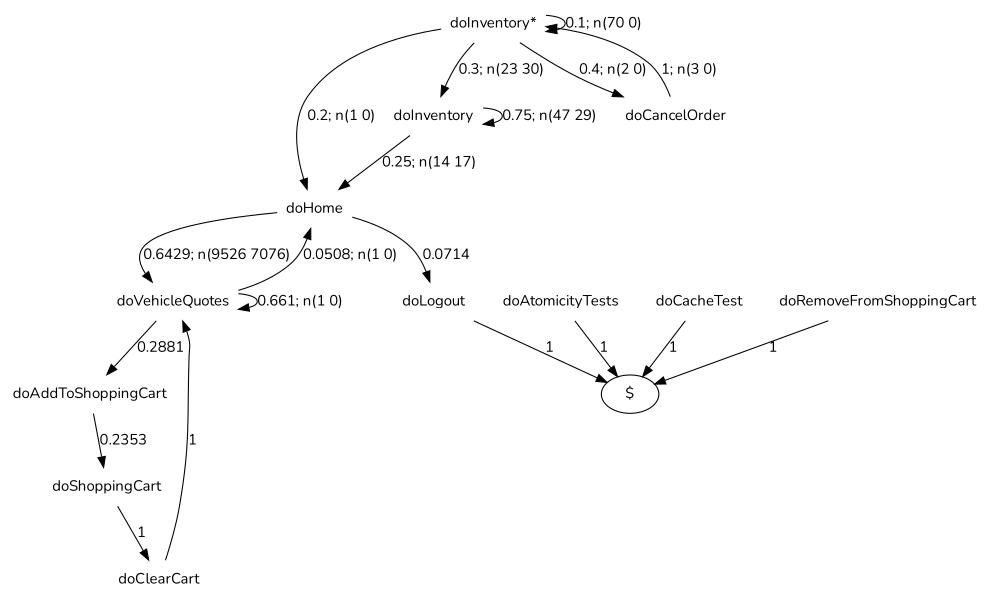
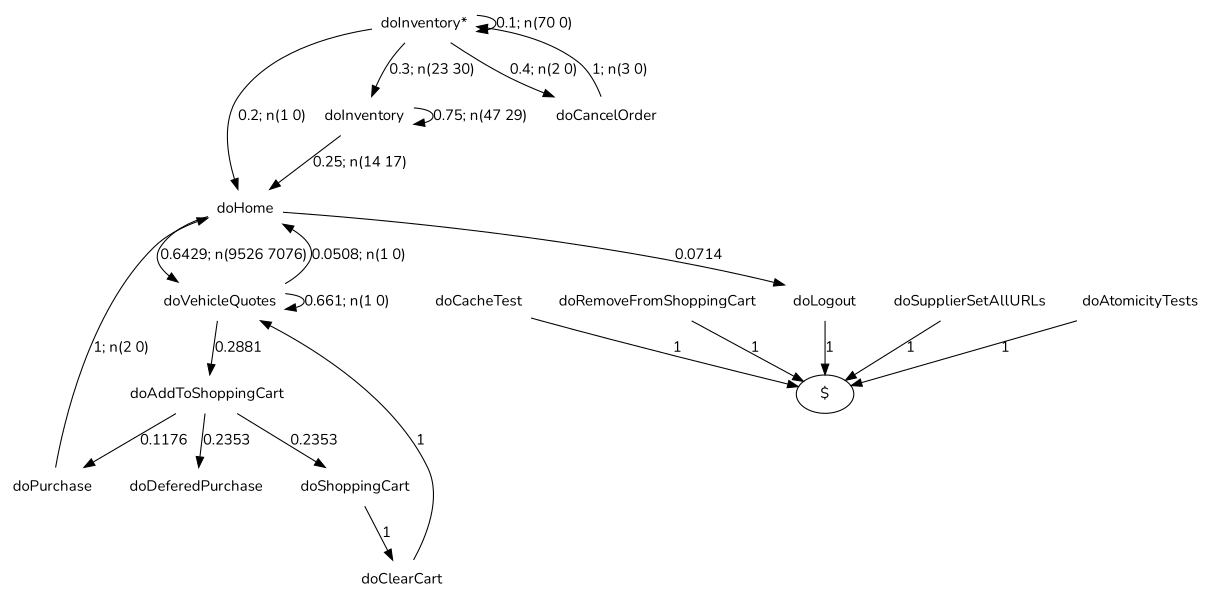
node "doSupplierSetAllURLs": added
node "doPurchase": added
node "doDeferedPurchase": added
